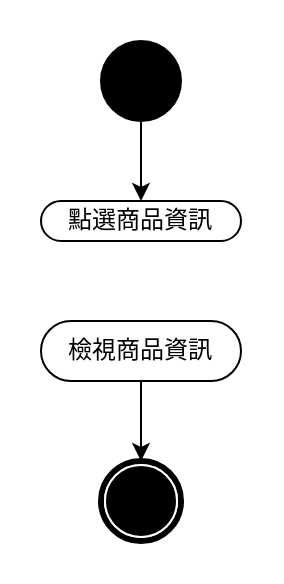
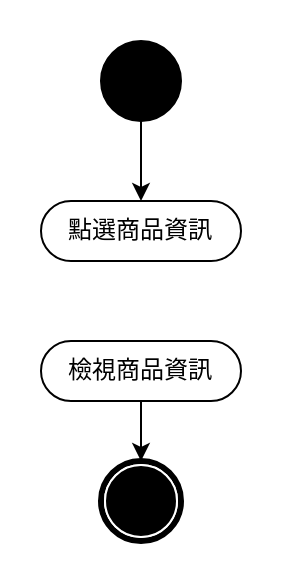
node "點選商品資訊": size 200x40 -> 200x60
node "檢視商品資訊": moved (141, 351) -> (141, 371)
